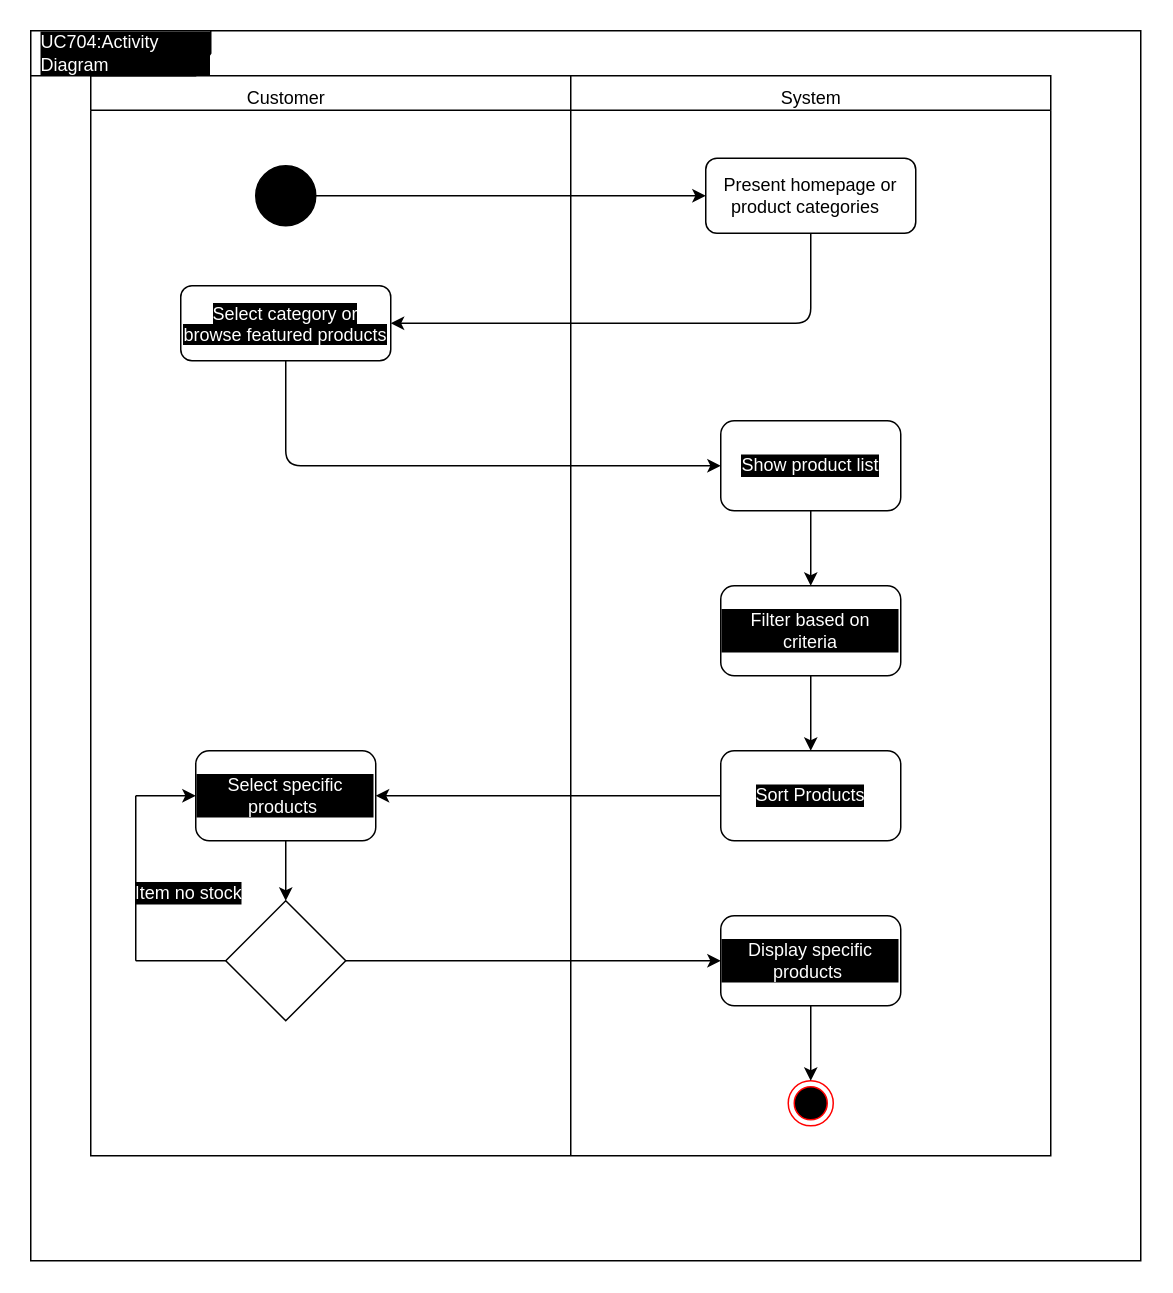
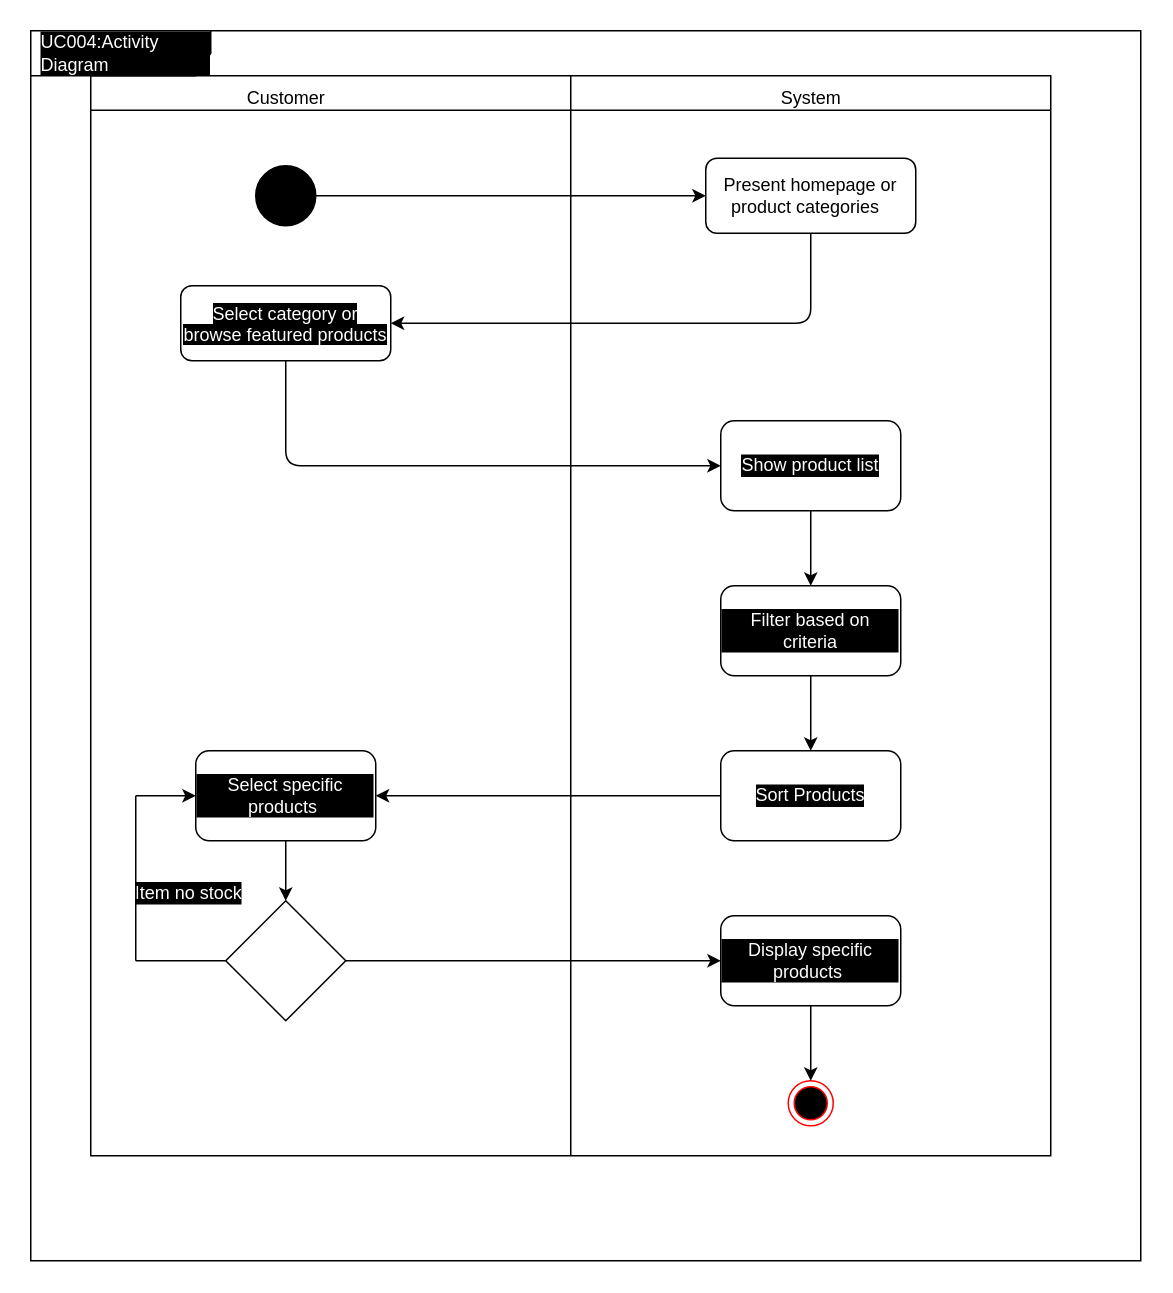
node "UC704:Activity Diagram": label "UC704:Activity Diagram" -> "UC004:Activity Diagram"
